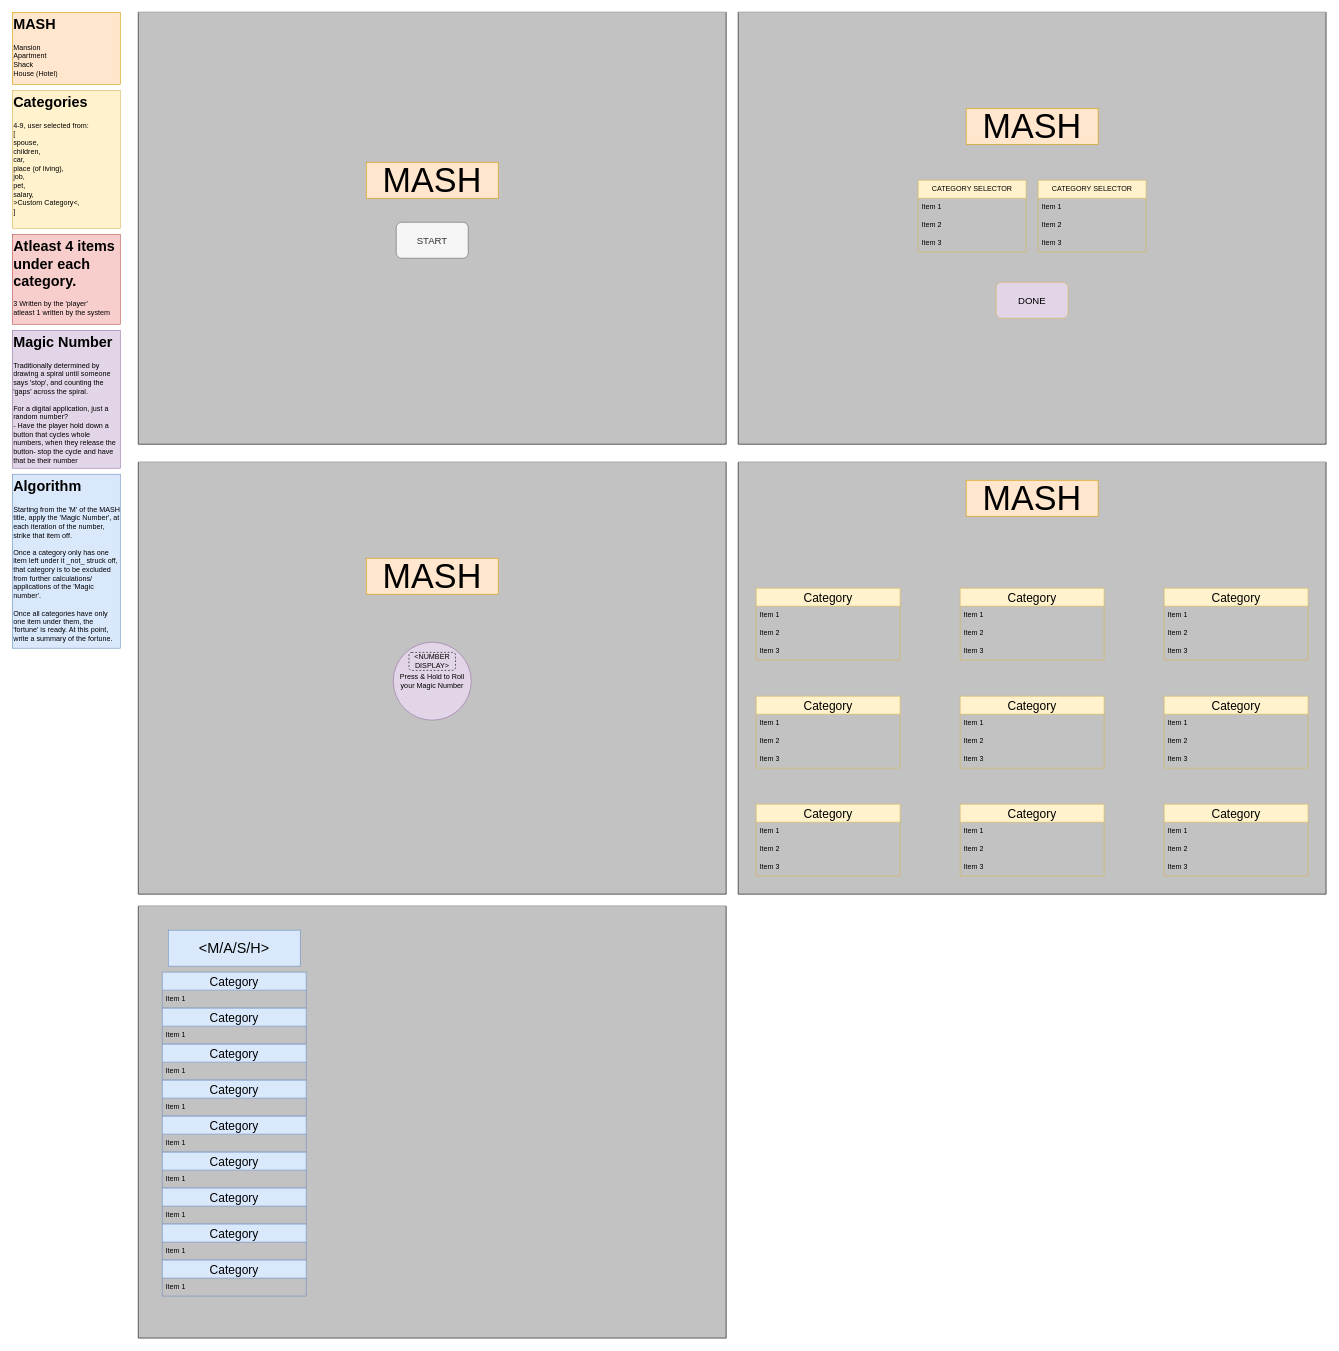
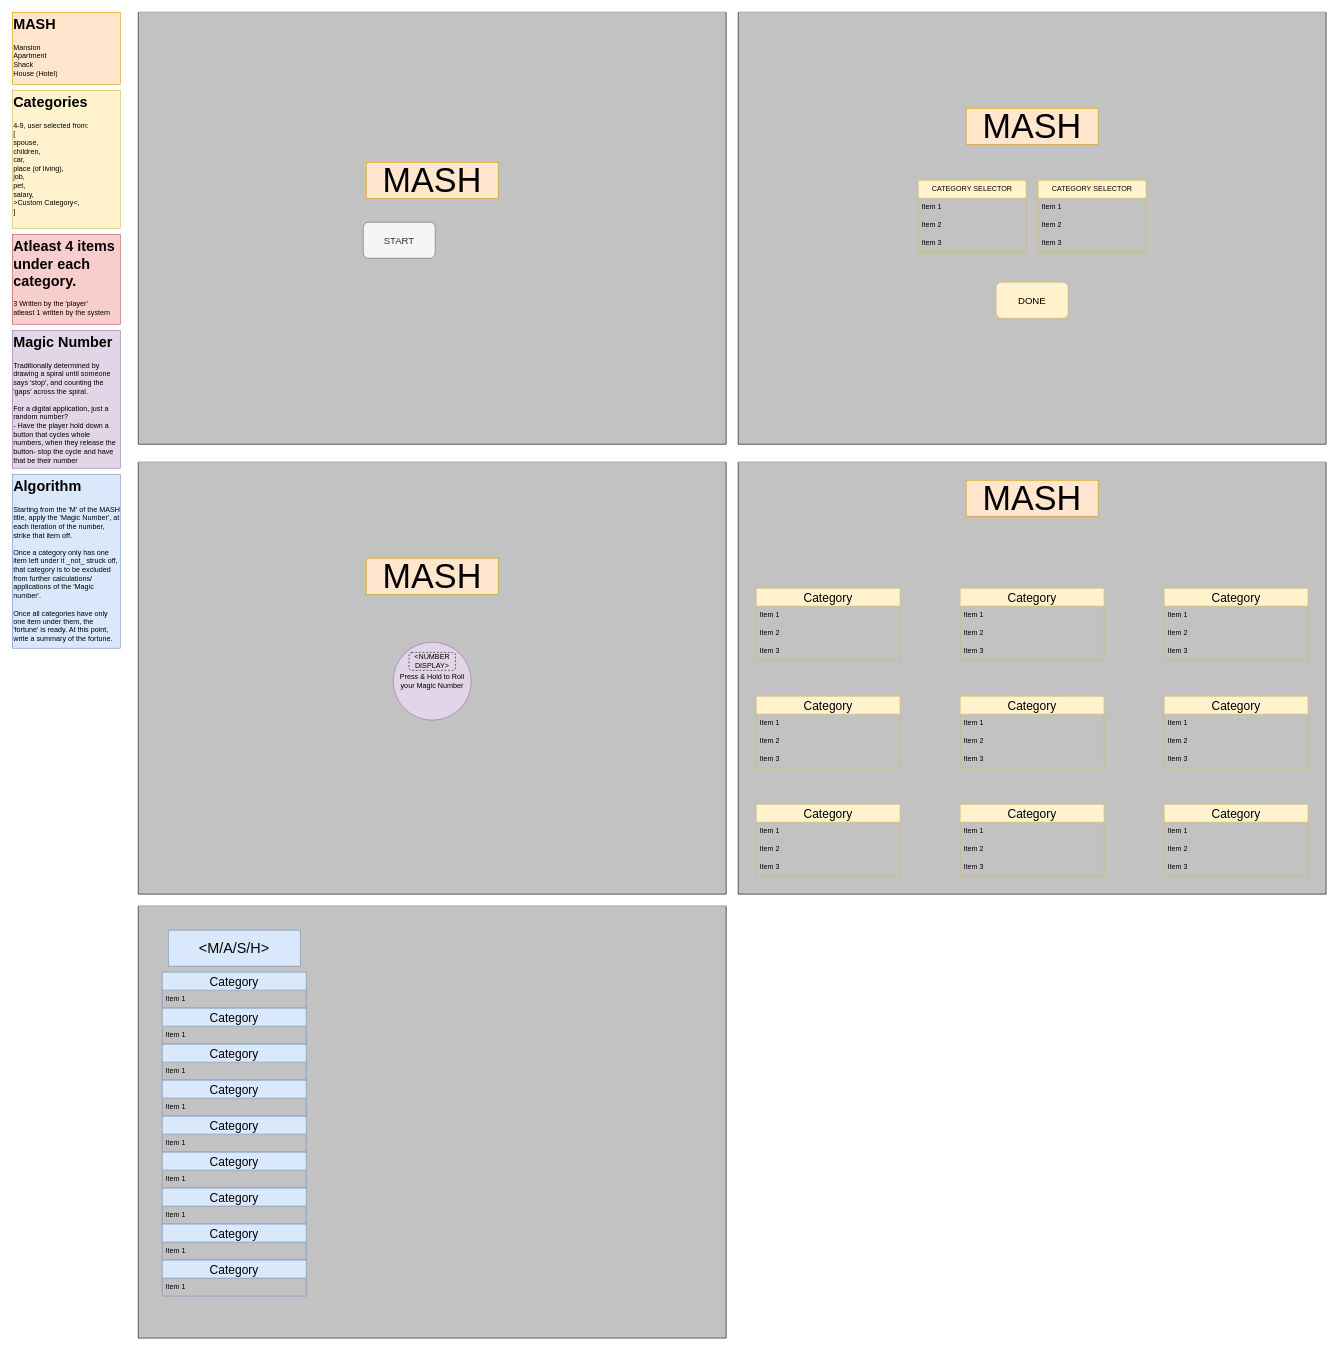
node "START": moved (432, 240) -> (399, 240)
node "DONE": fillcolor #e1d5e7 -> #fff2cc
